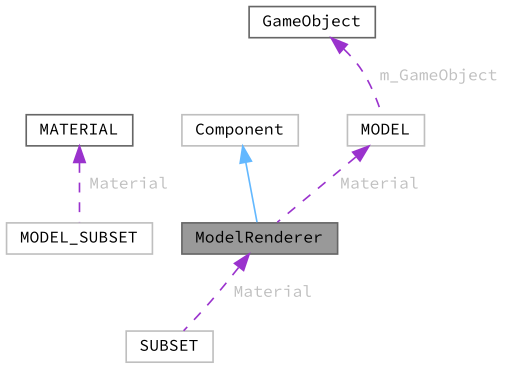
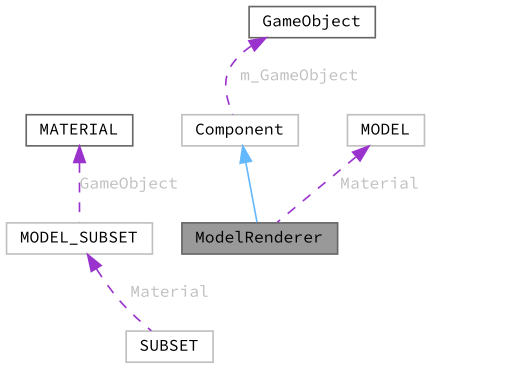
edge "MODEL" -> "GameObject": now "Component" -> "GameObject"
edge "MODEL_SUBSET" -> "MATERIAL": label " Material" -> " GameObject"
edge "SUBSET" -> "ModelRenderer": now "SUBSET" -> "MODEL_SUBSET"
